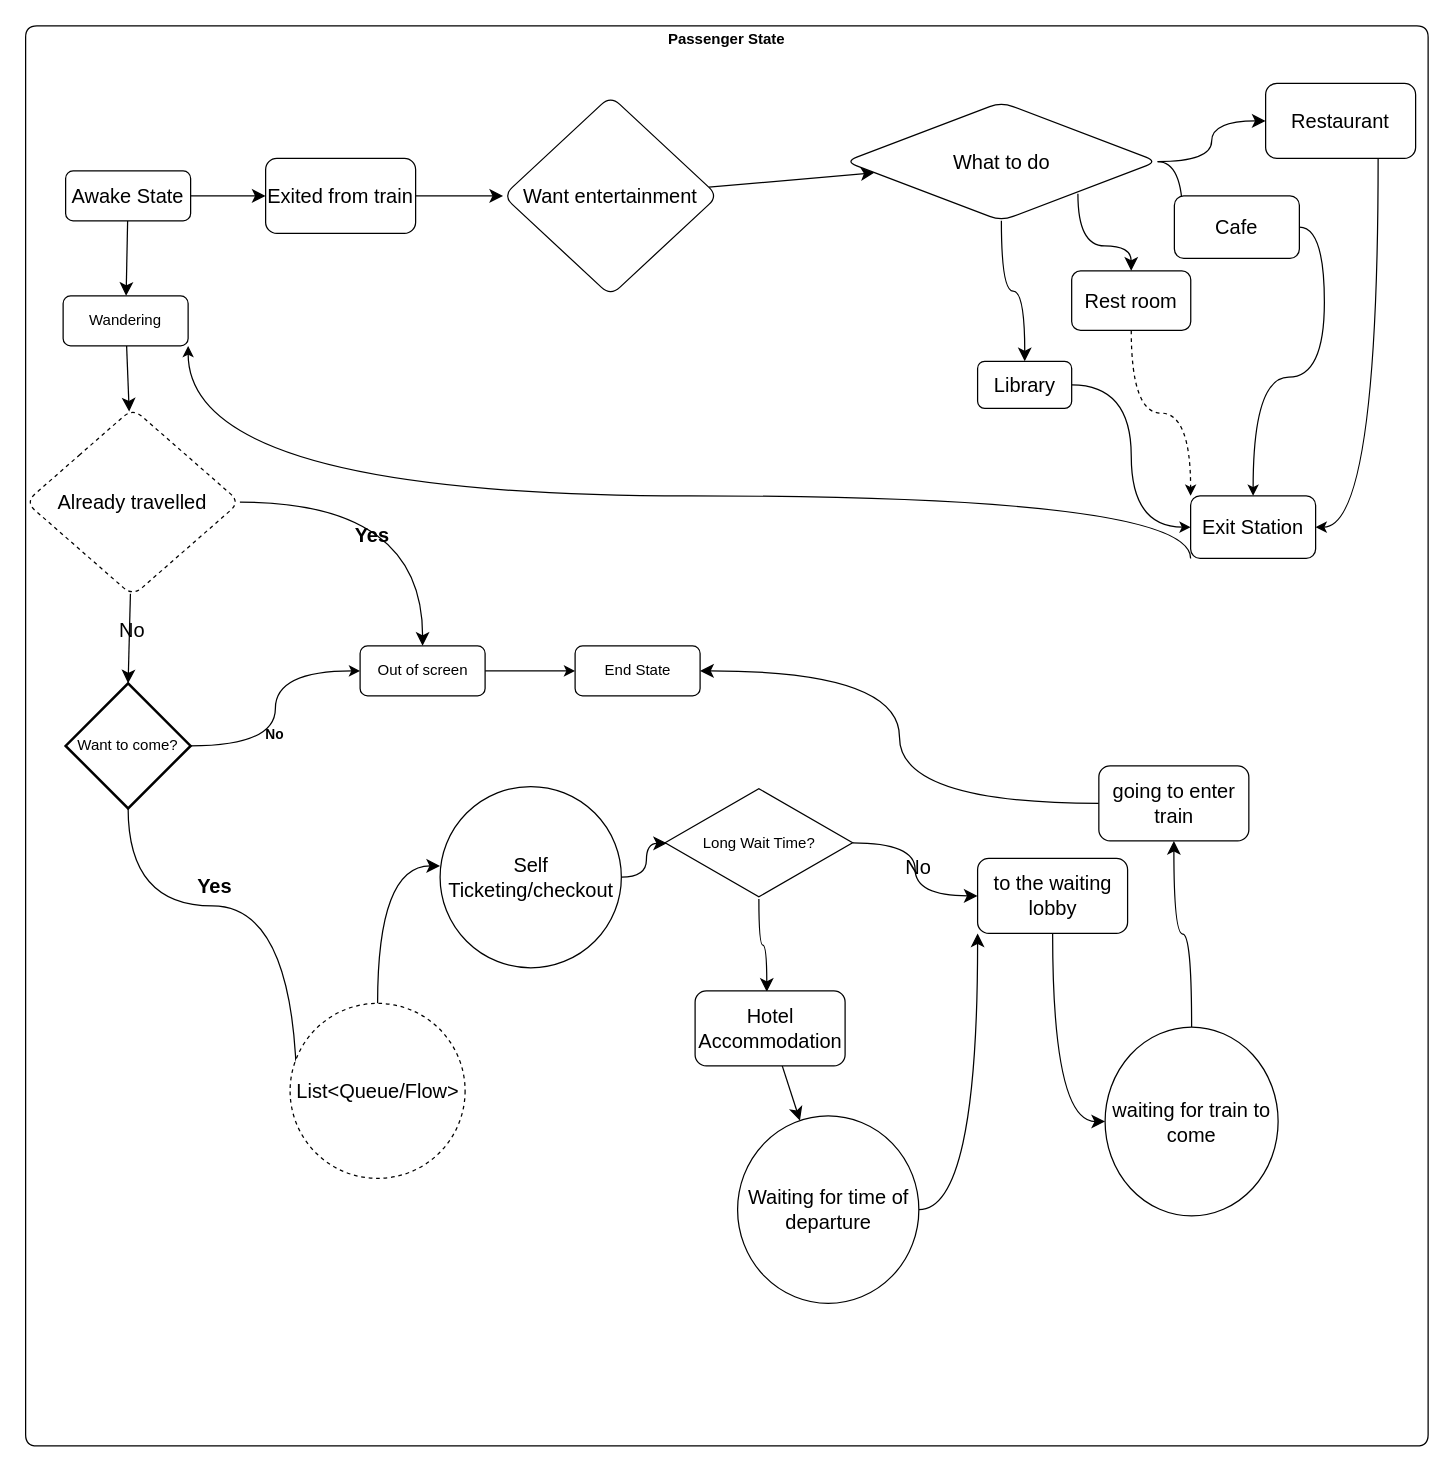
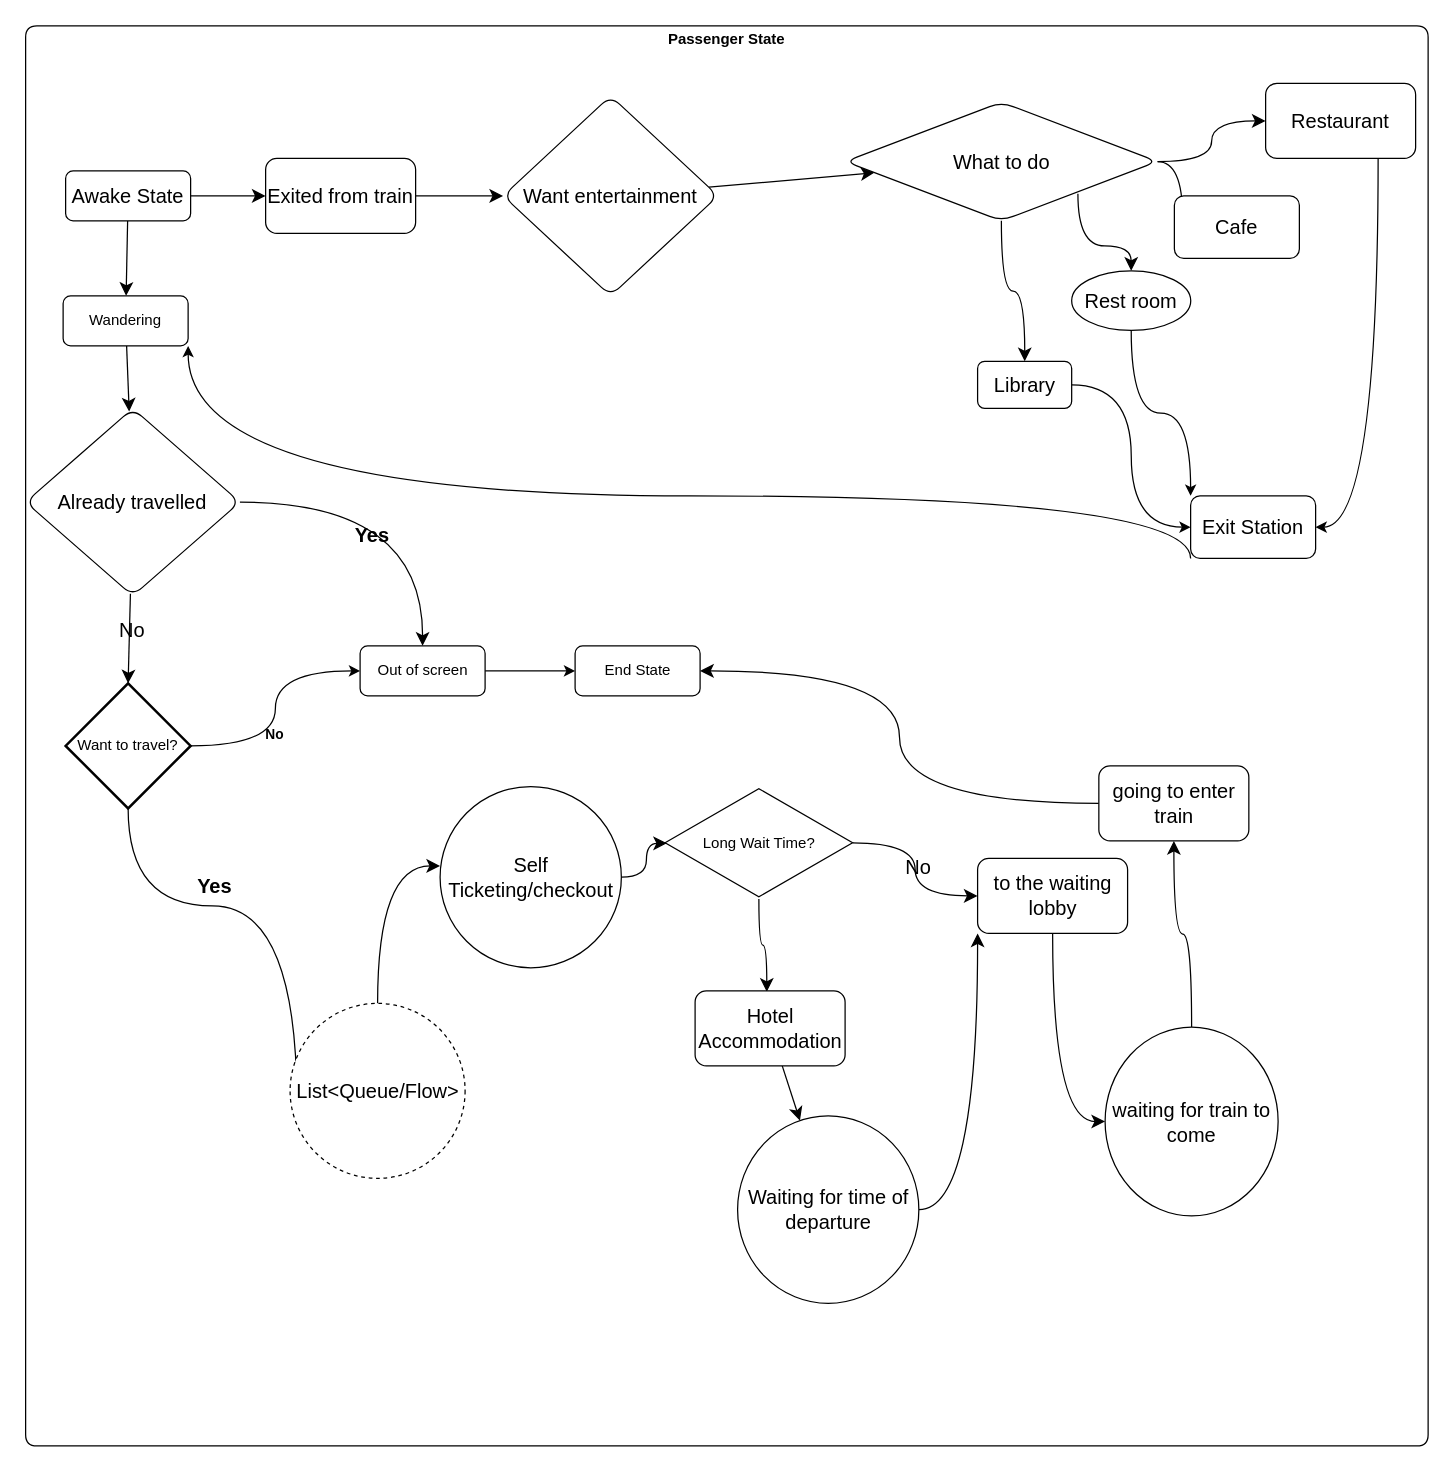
node "Rest room": shape rounded rectangle -> ellipse
edge "Cafe" -> "Exit Station": removed
edge "Rest room" -> "Exit Station": style dashed -> solid
node "Already travelled": style dashed -> solid
node "Want to come?": label "Want to come?" -> "Want to travel?"
